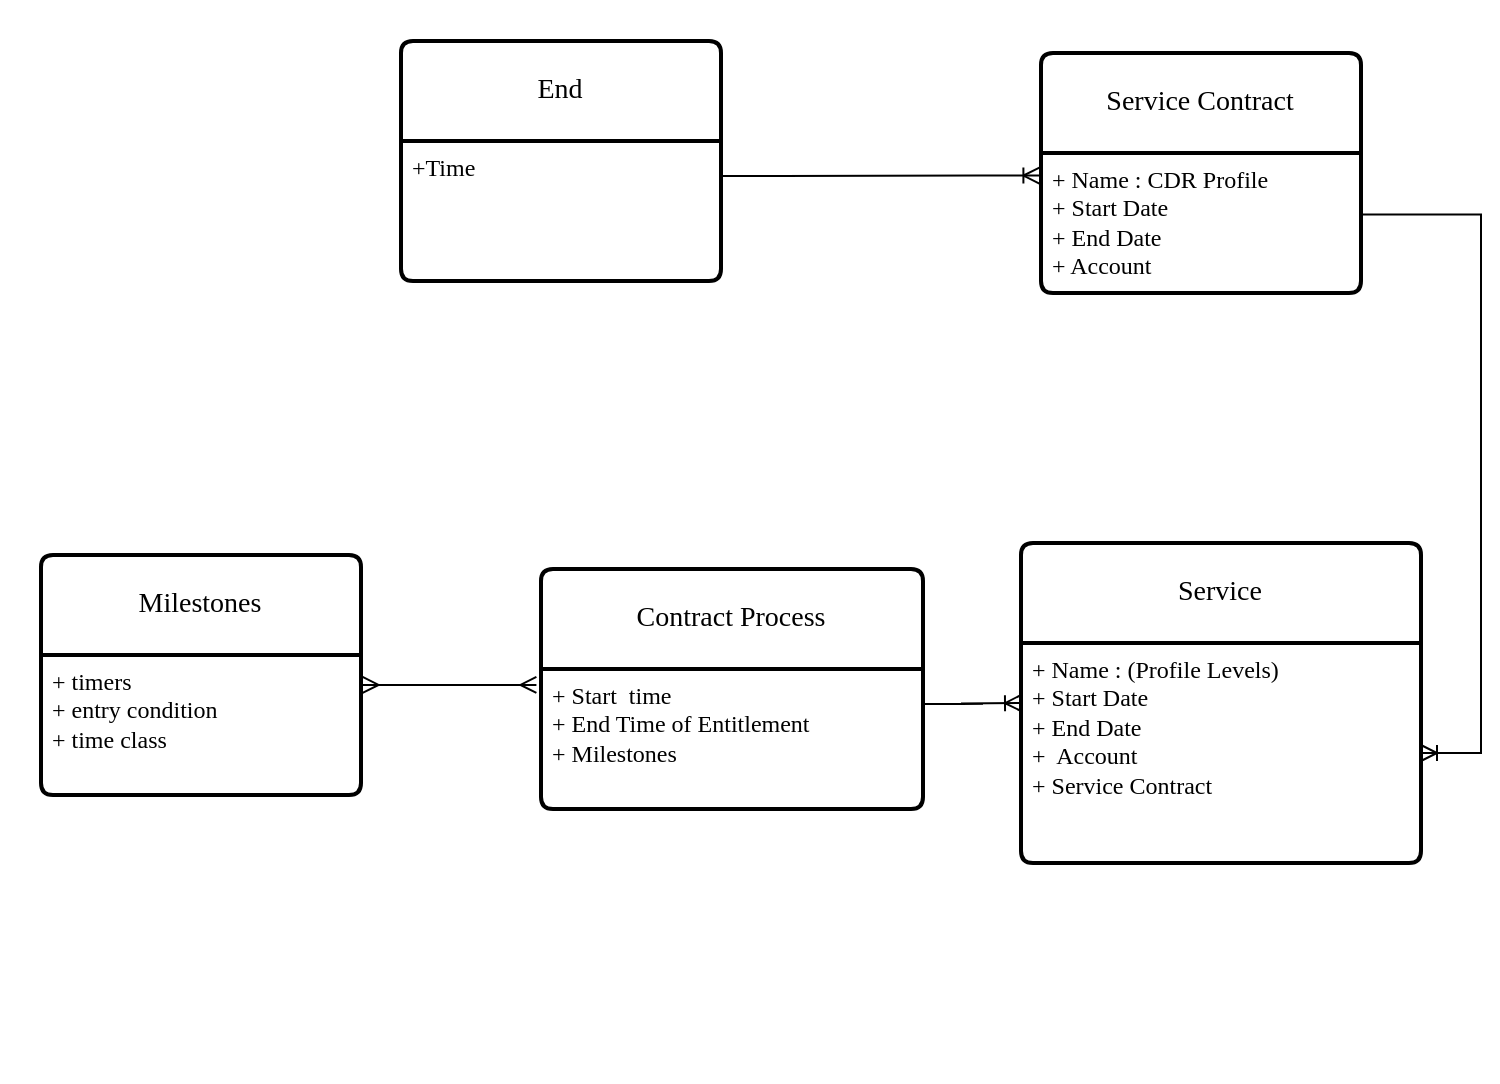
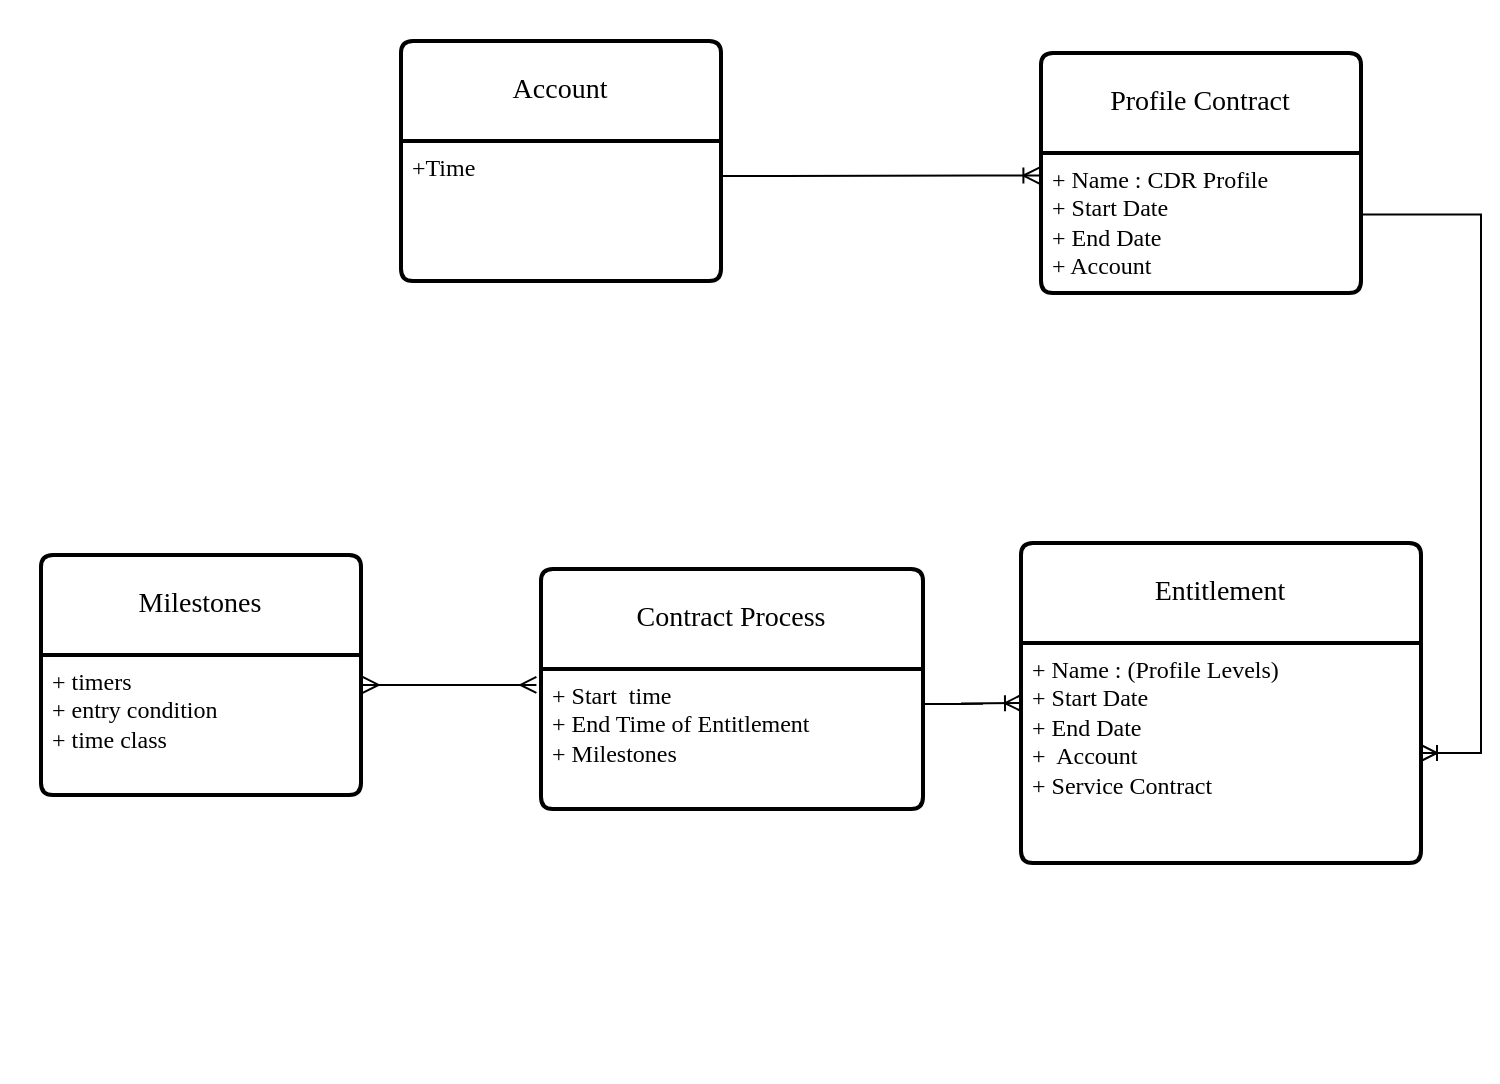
node "End": label "End" -> "Account"
node "Service Contract": label "Service Contract" -> "Profile Contract"
node "Service": label "Service" -> "Entitlement"
